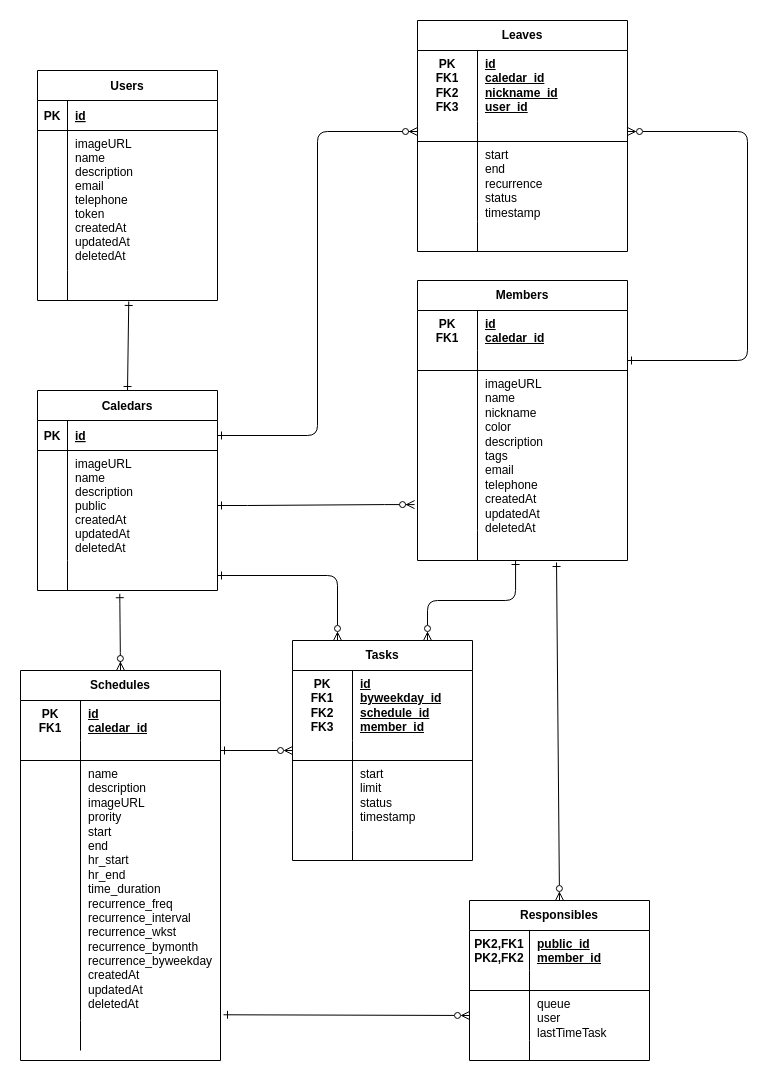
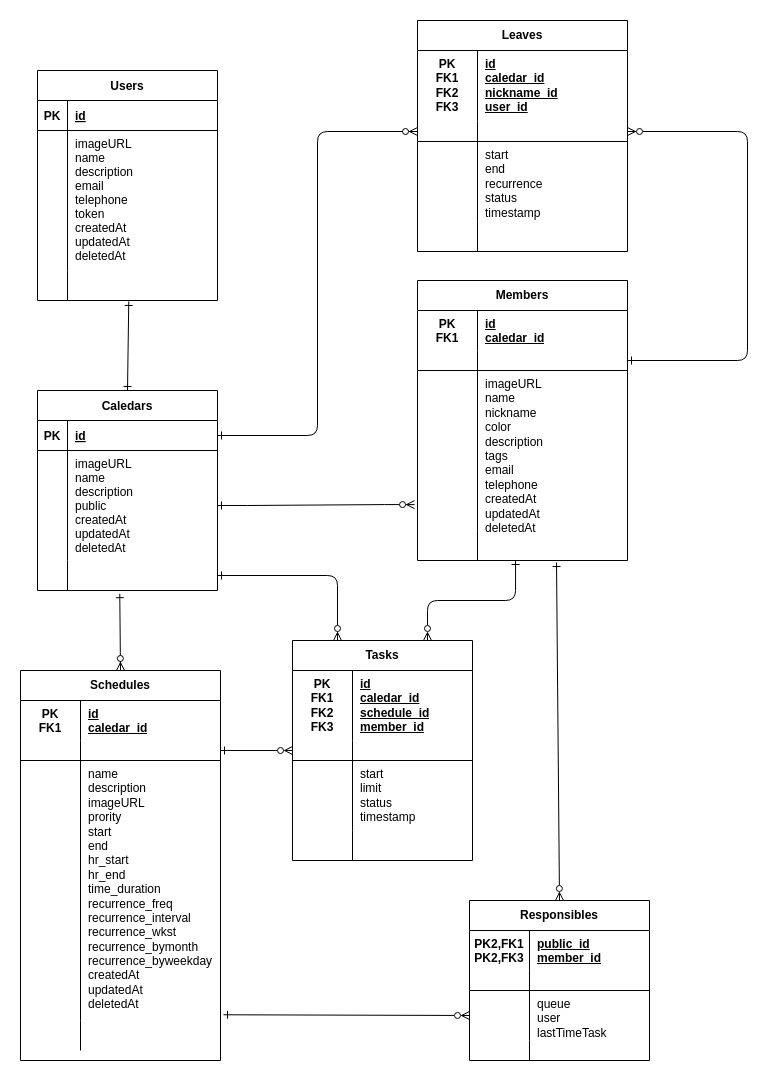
node "id byweekday_id schedule_id member_id": label "id byweekday_id schedule_id member_id" -> "id caledar_id schedule_id member_id"
node "PK2,FK1 PK2,FK2": label "PK2,FK1 PK2,FK2" -> "PK2,FK1 PK2,FK3"
